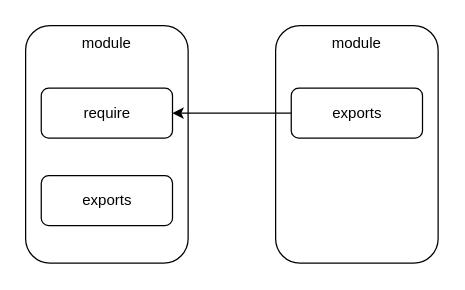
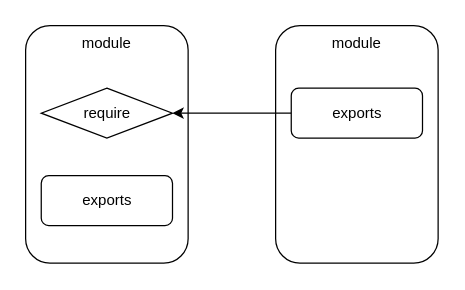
node "require": shape rounded rectangle -> diamond
